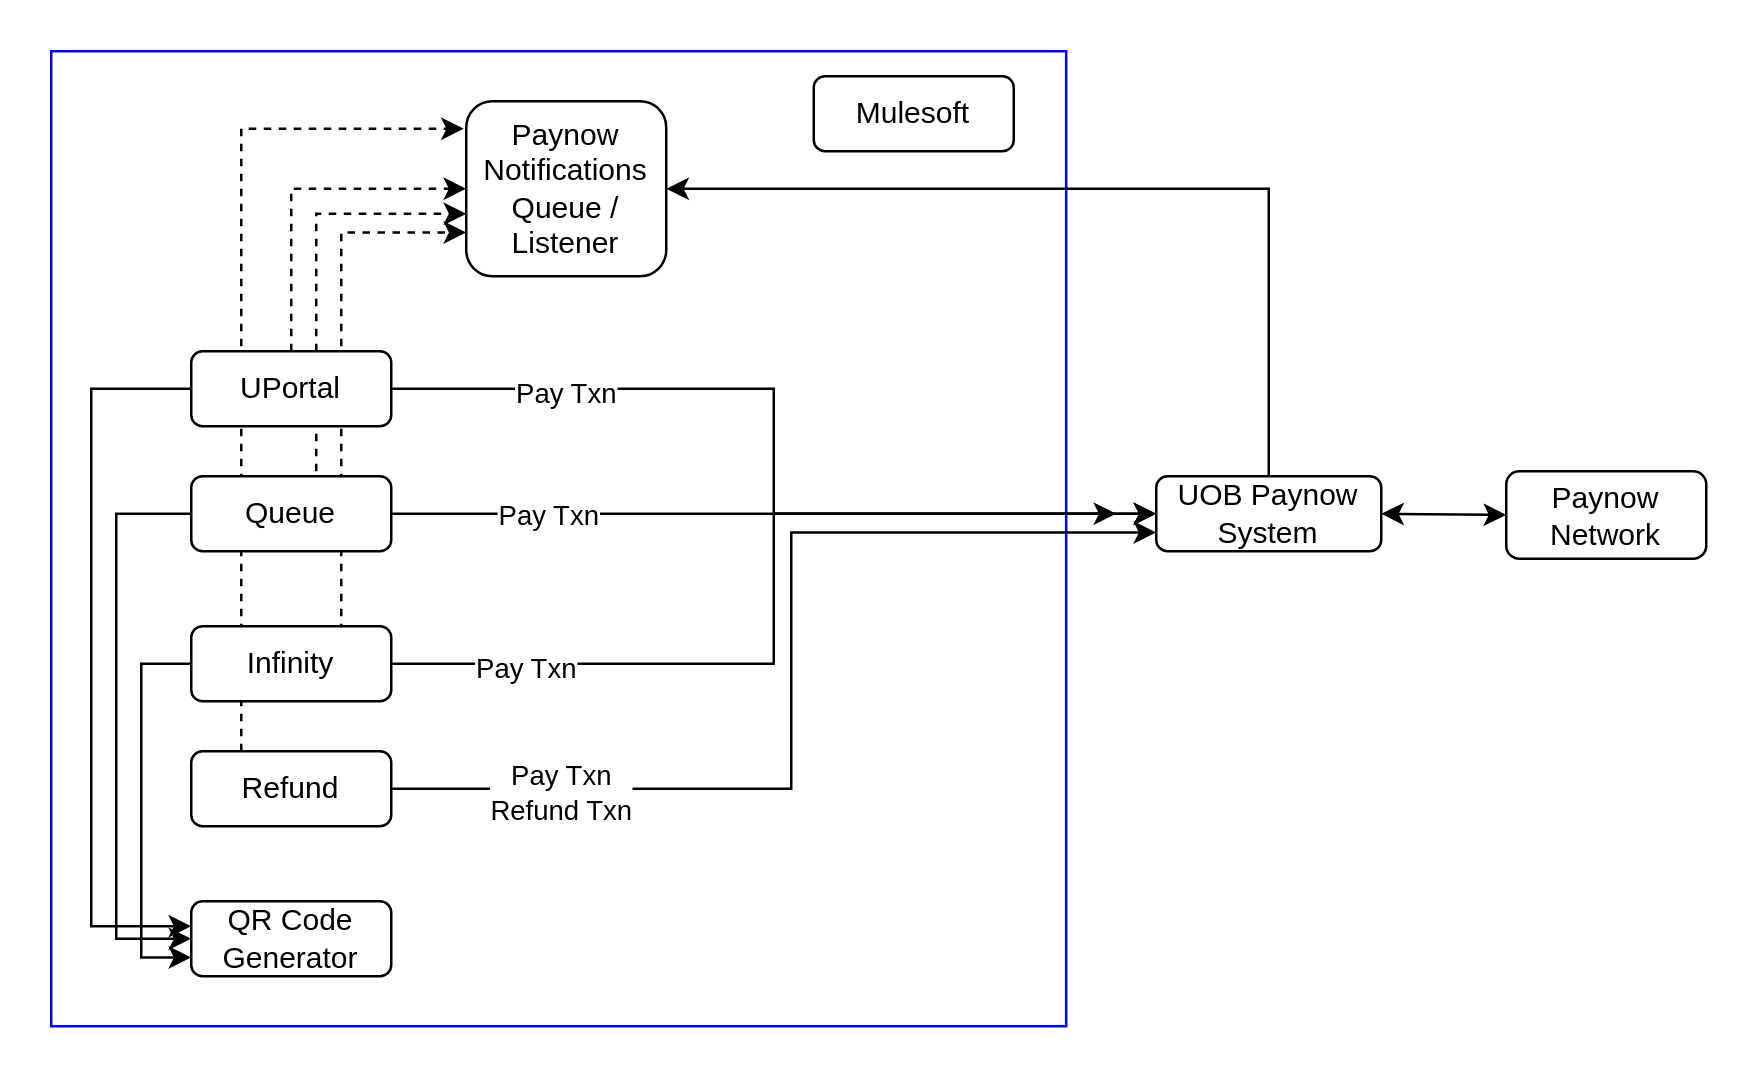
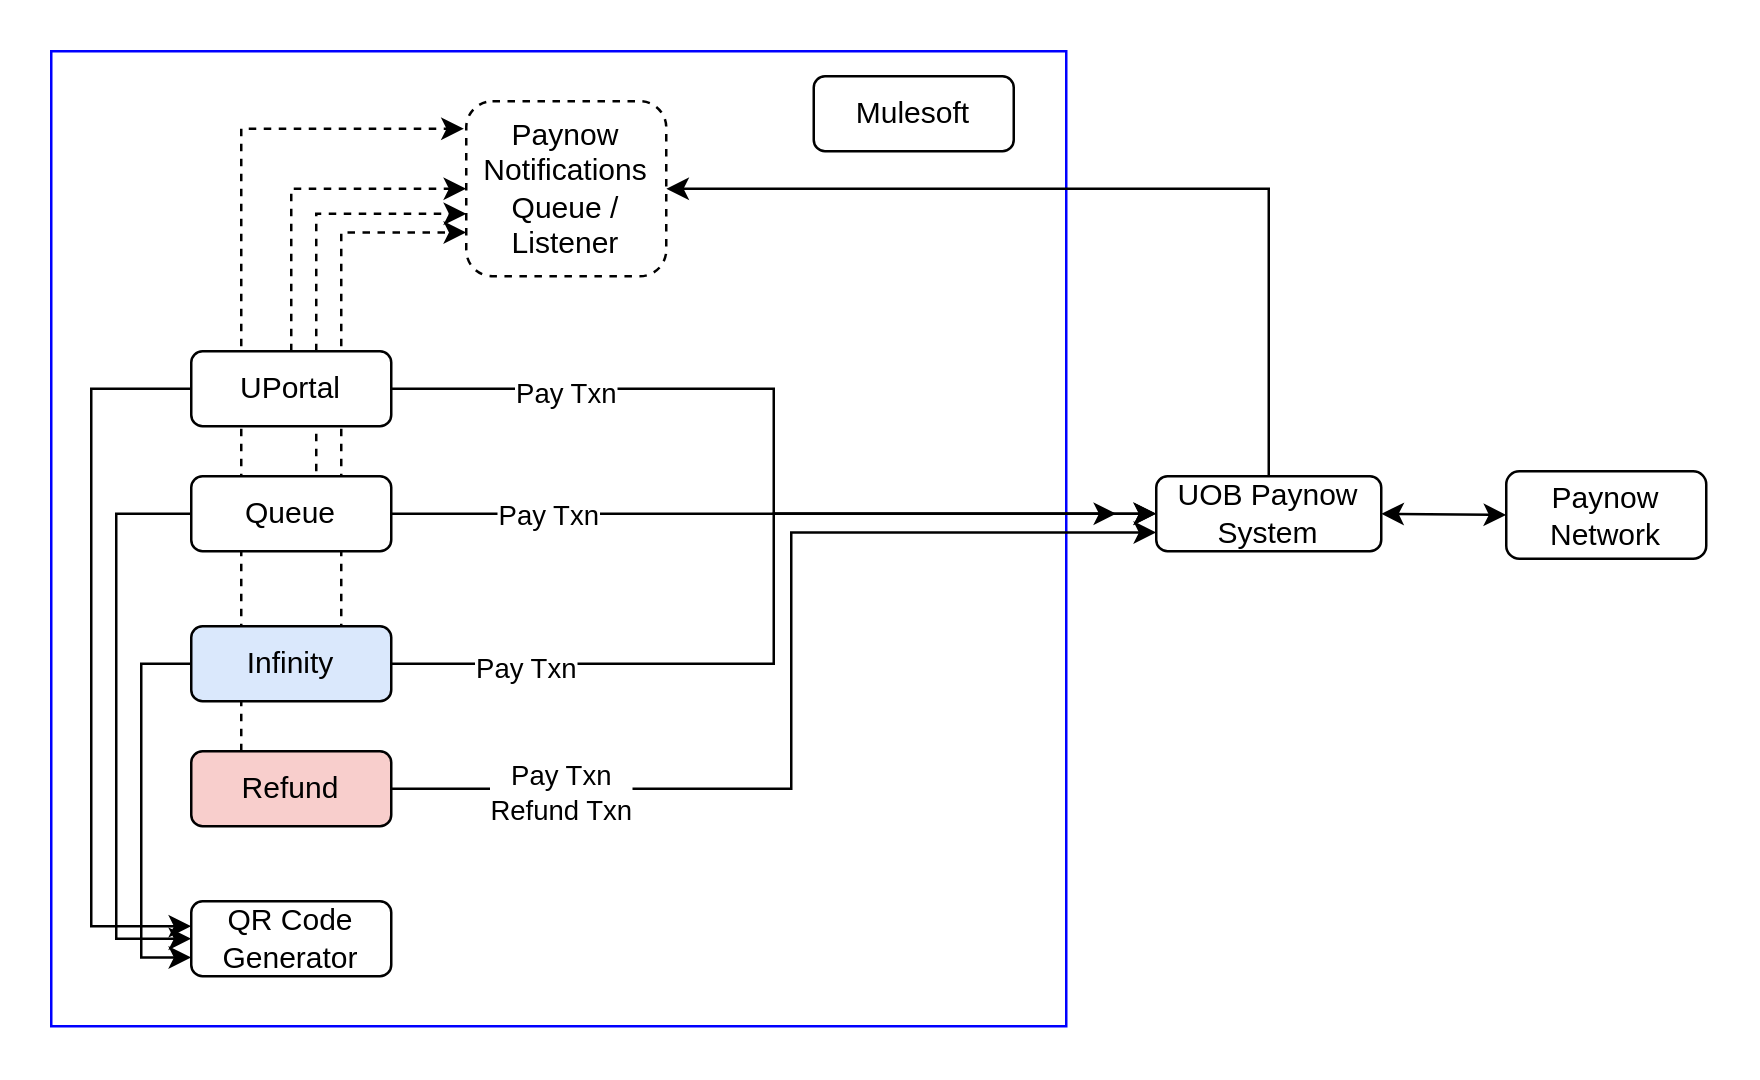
node "Paynow Notifications Queue / Listener": style solid -> dashed
node "Infinity": fillcolor #ffffff -> #dae8fc
node "Refund": fillcolor #ffffff -> #f8cecc
